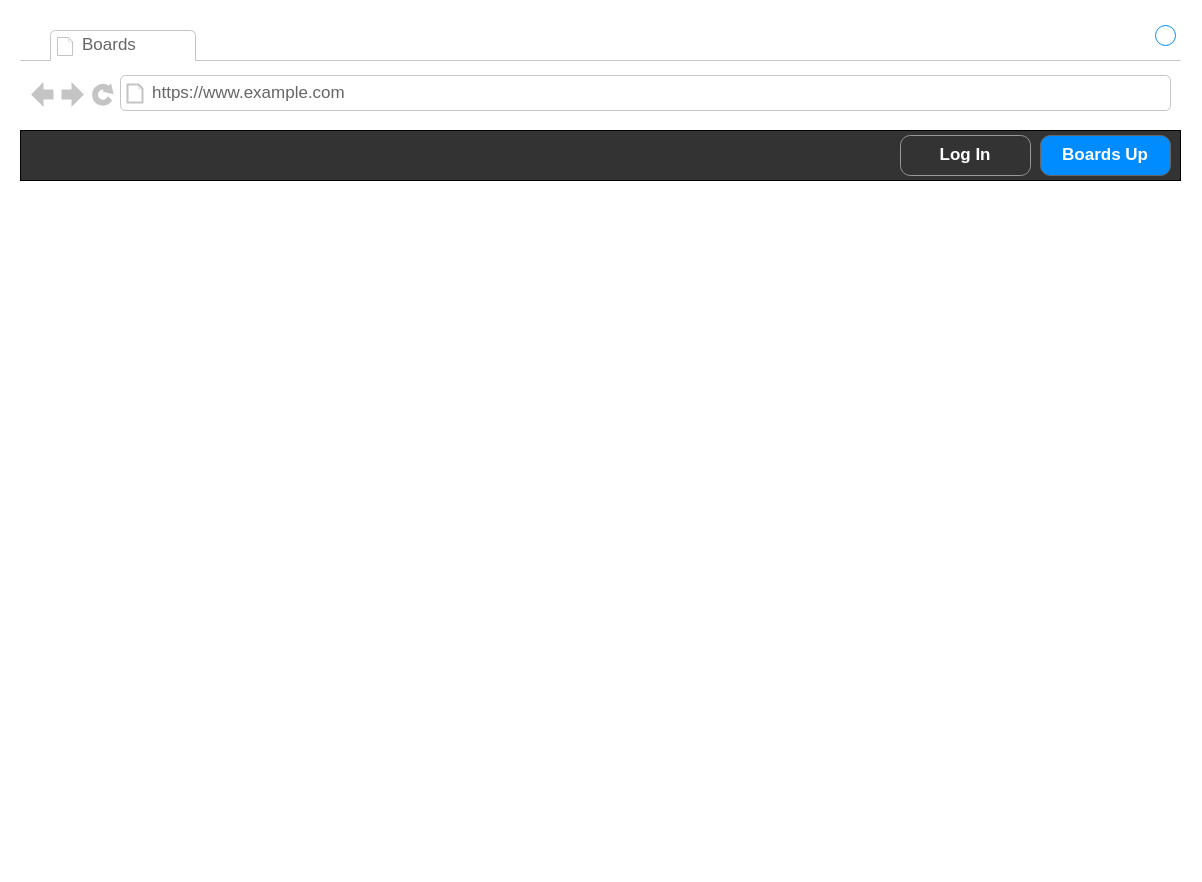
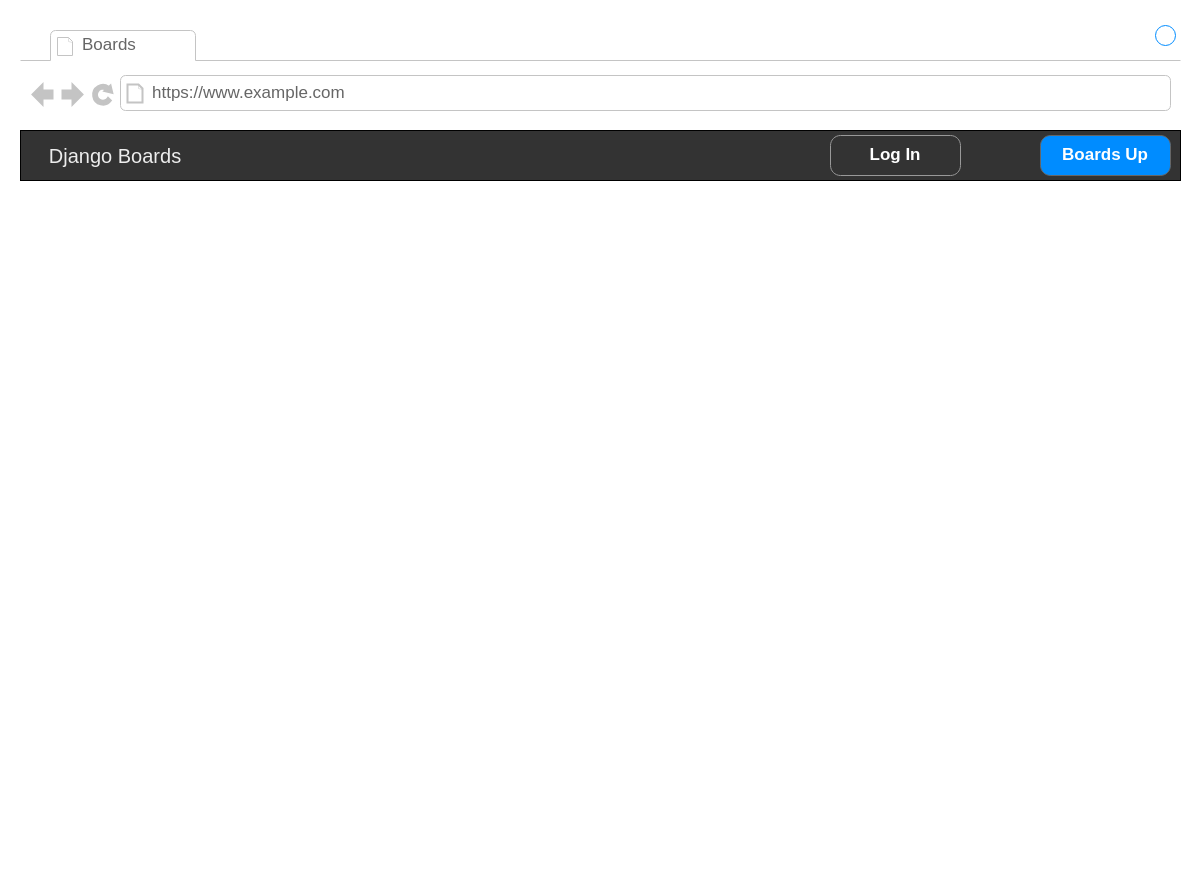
node "Django Boards": added
node "Log In": moved (966, 156) -> (896, 156)
node "sas": label "sas" -> "www"
